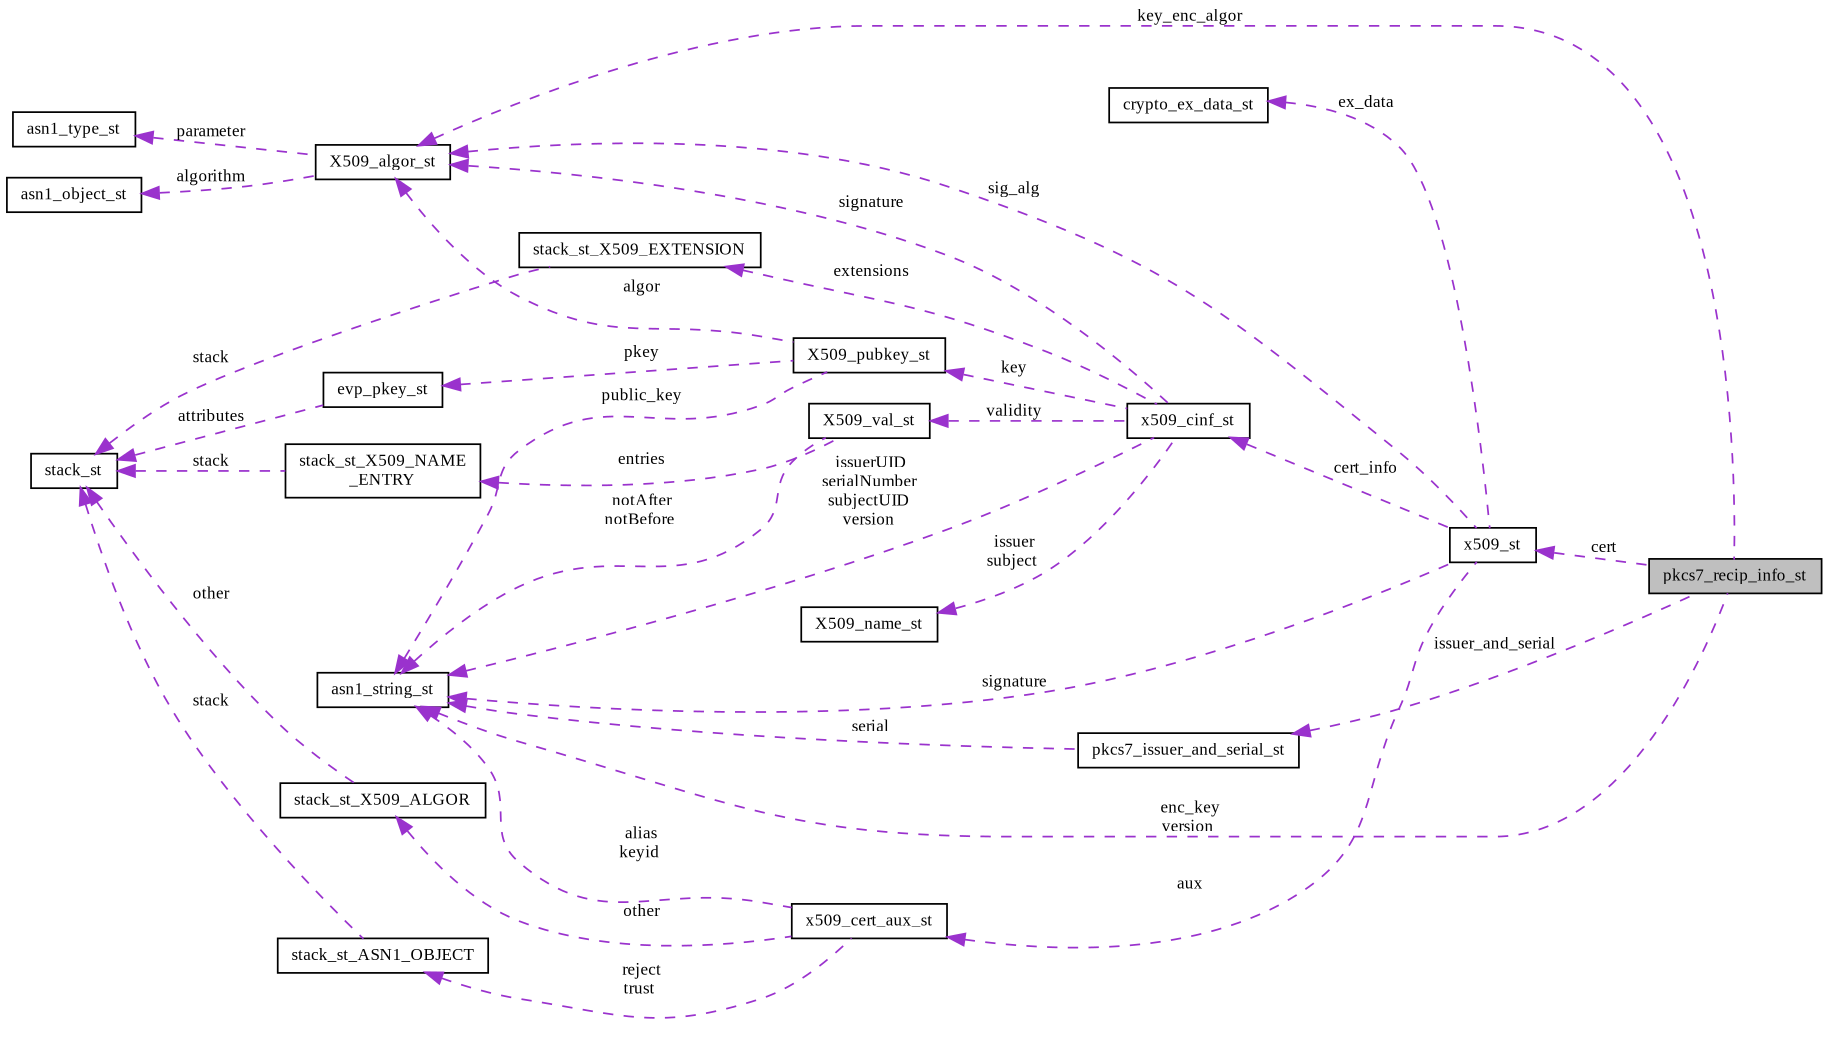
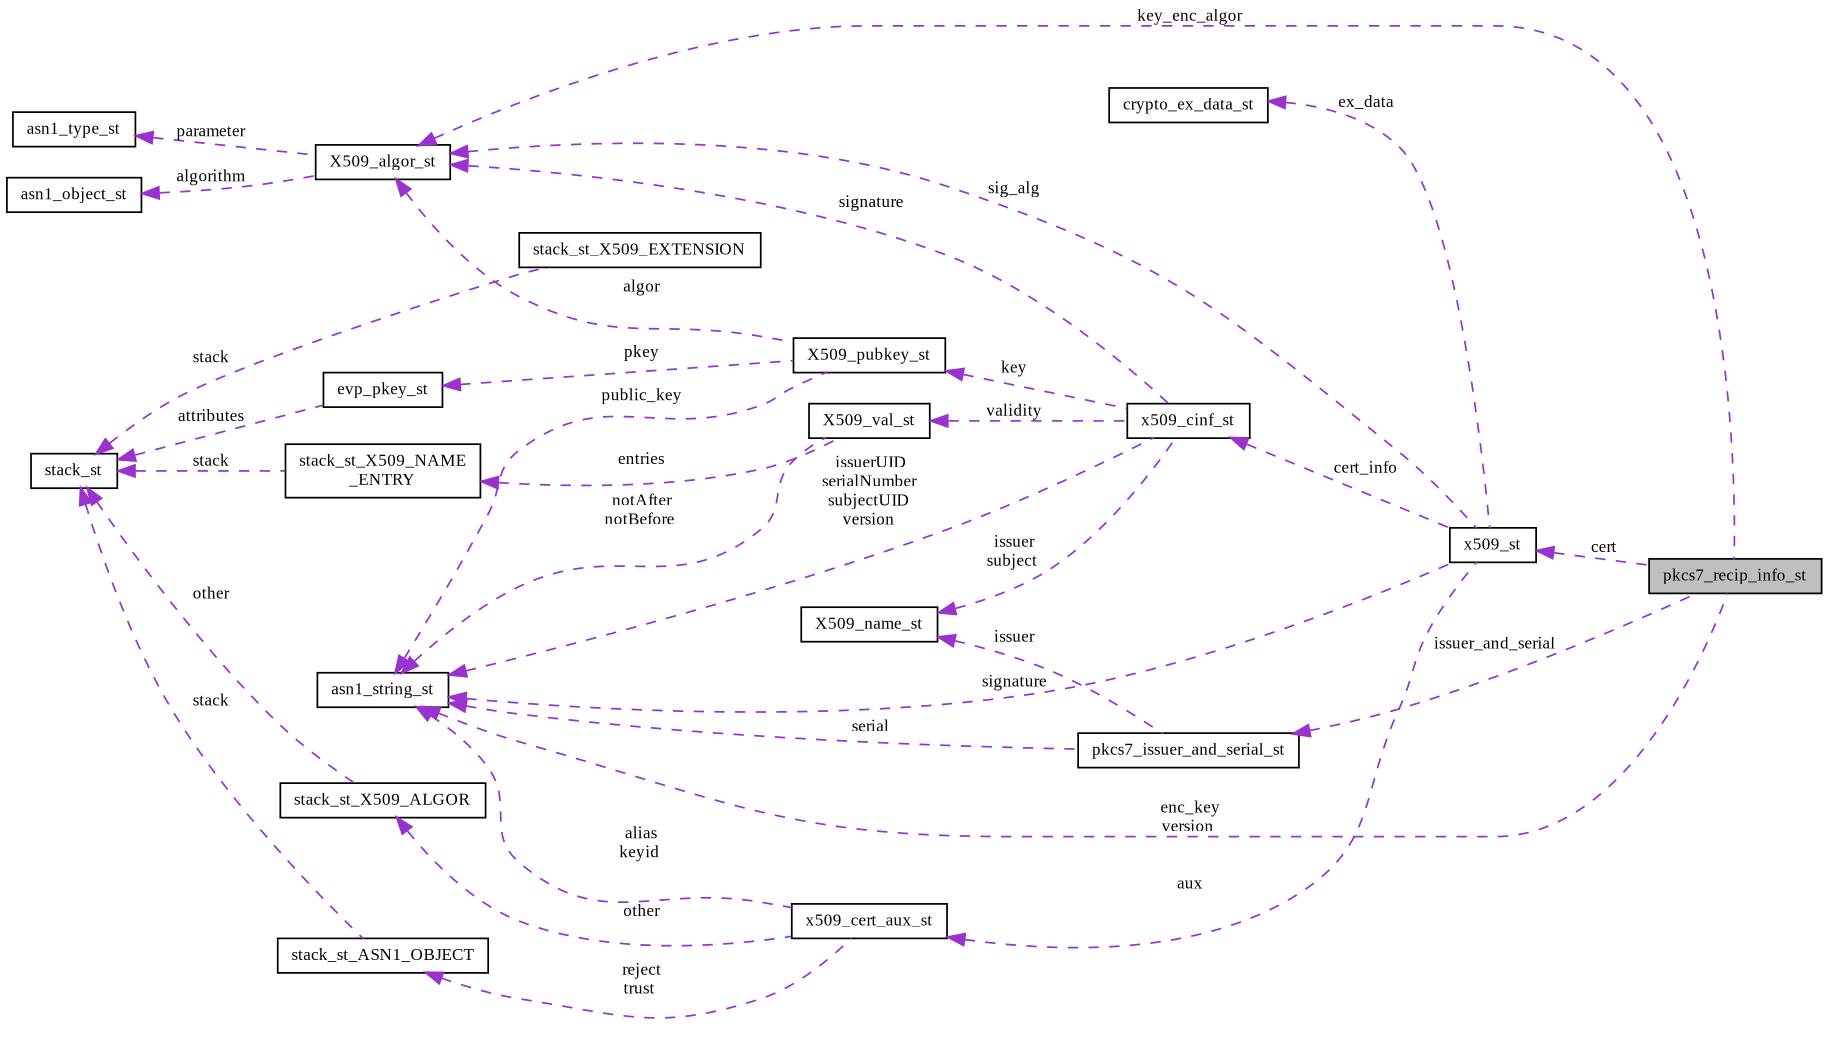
edge "x509_cinf_st" -> "stack_st_X509_EXTENSION": removed, label "extensions"
edge "pkcs7_issuer_and_serial_st" -> "X509_name_st": added, label "issuer"
